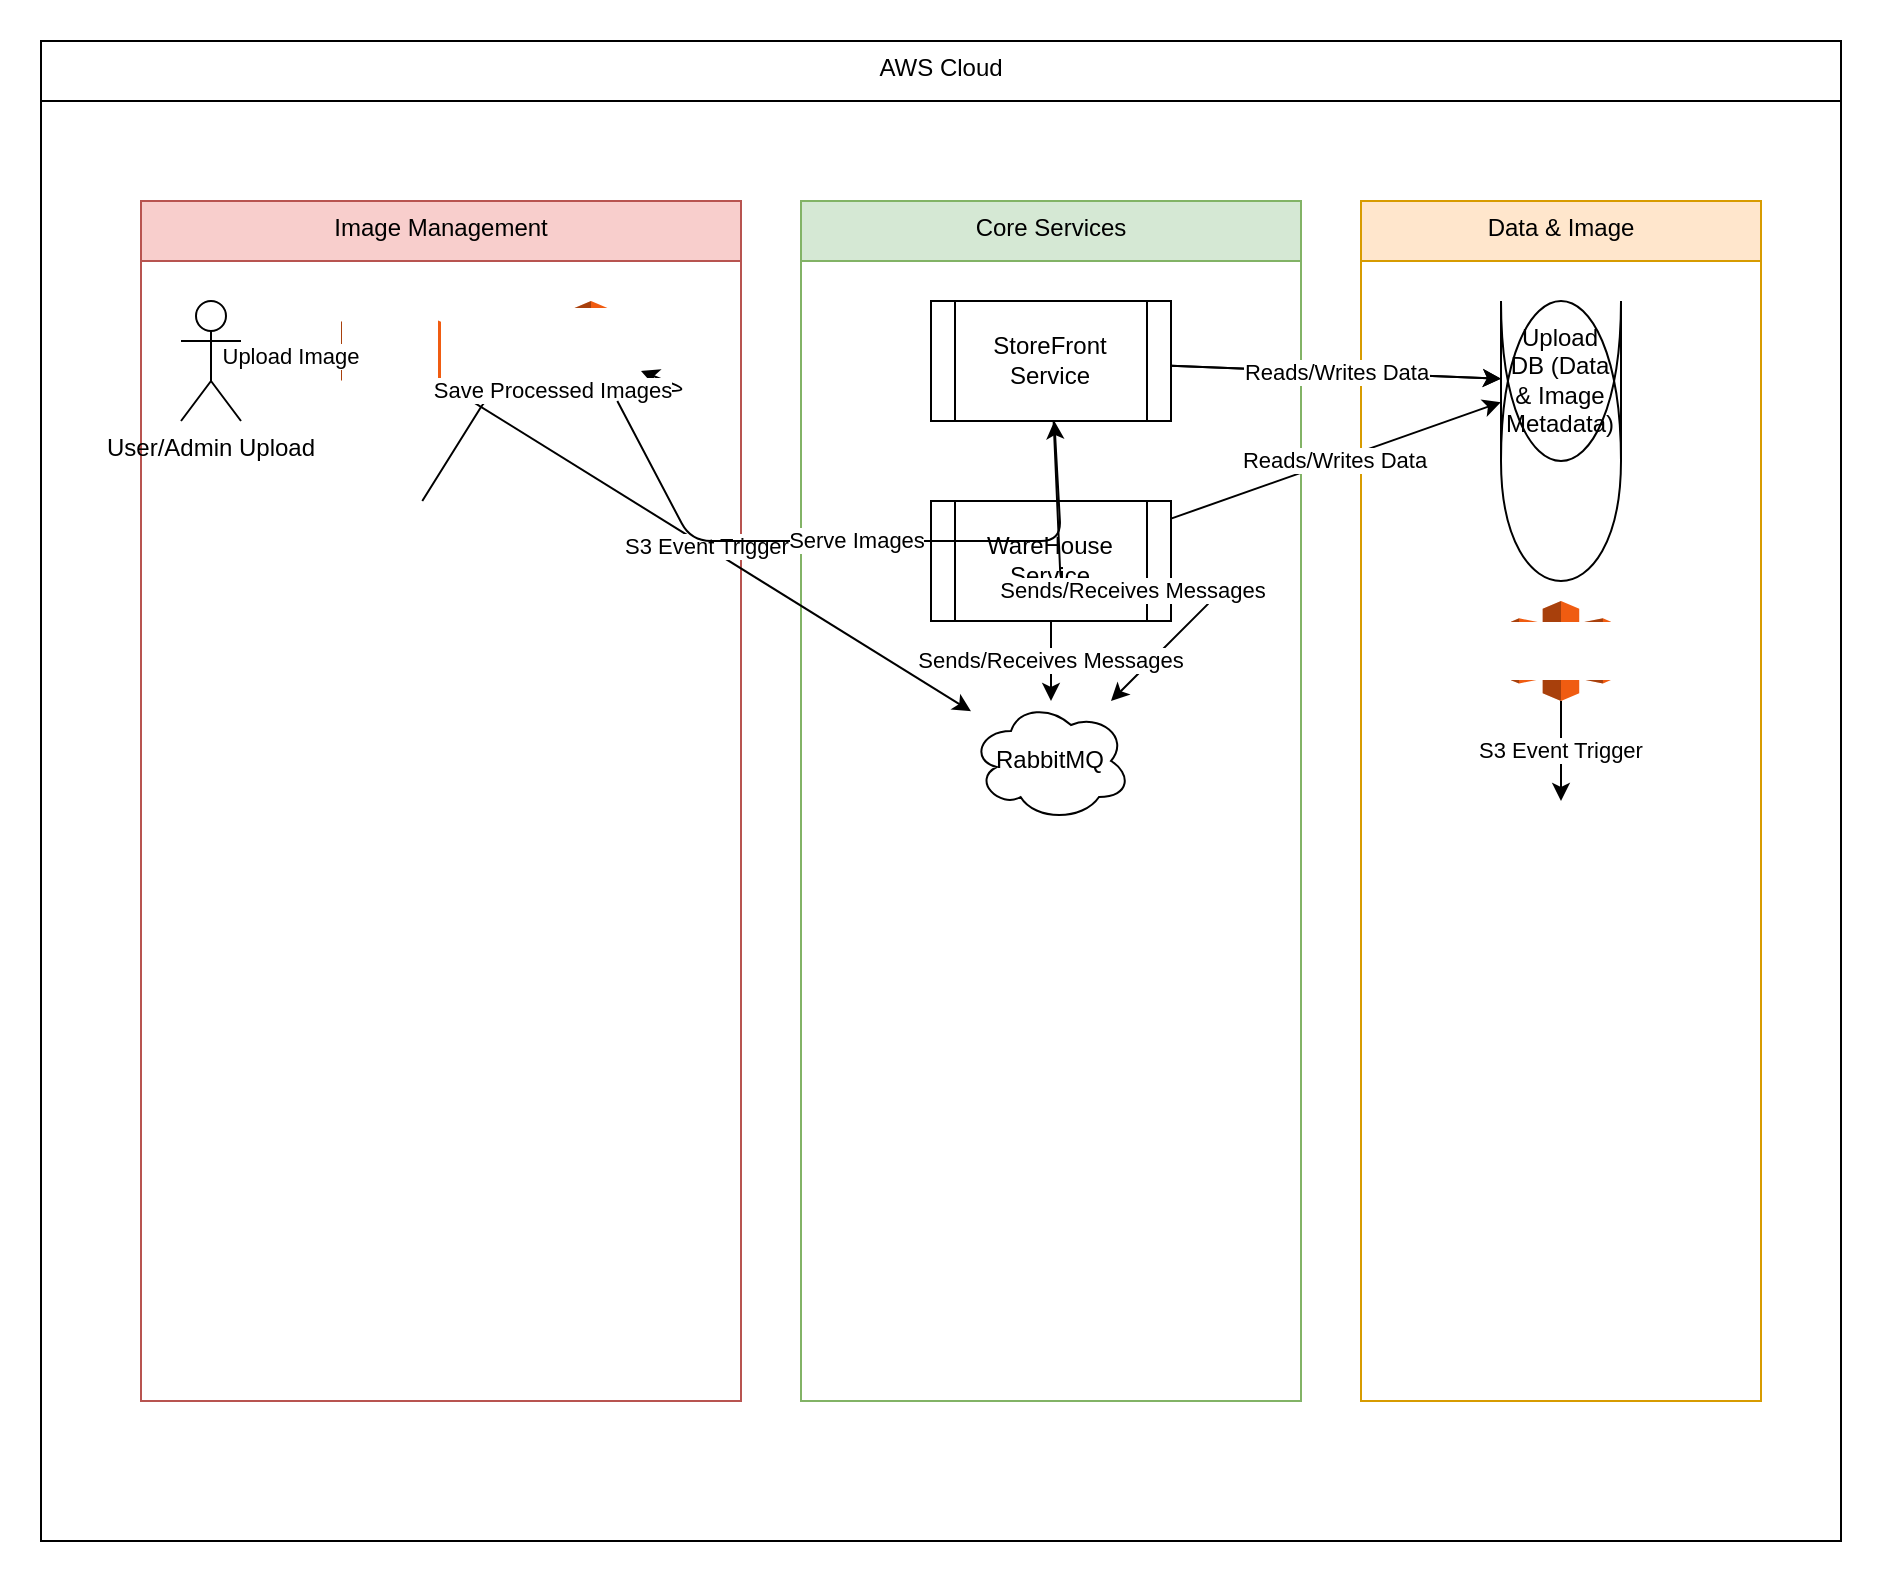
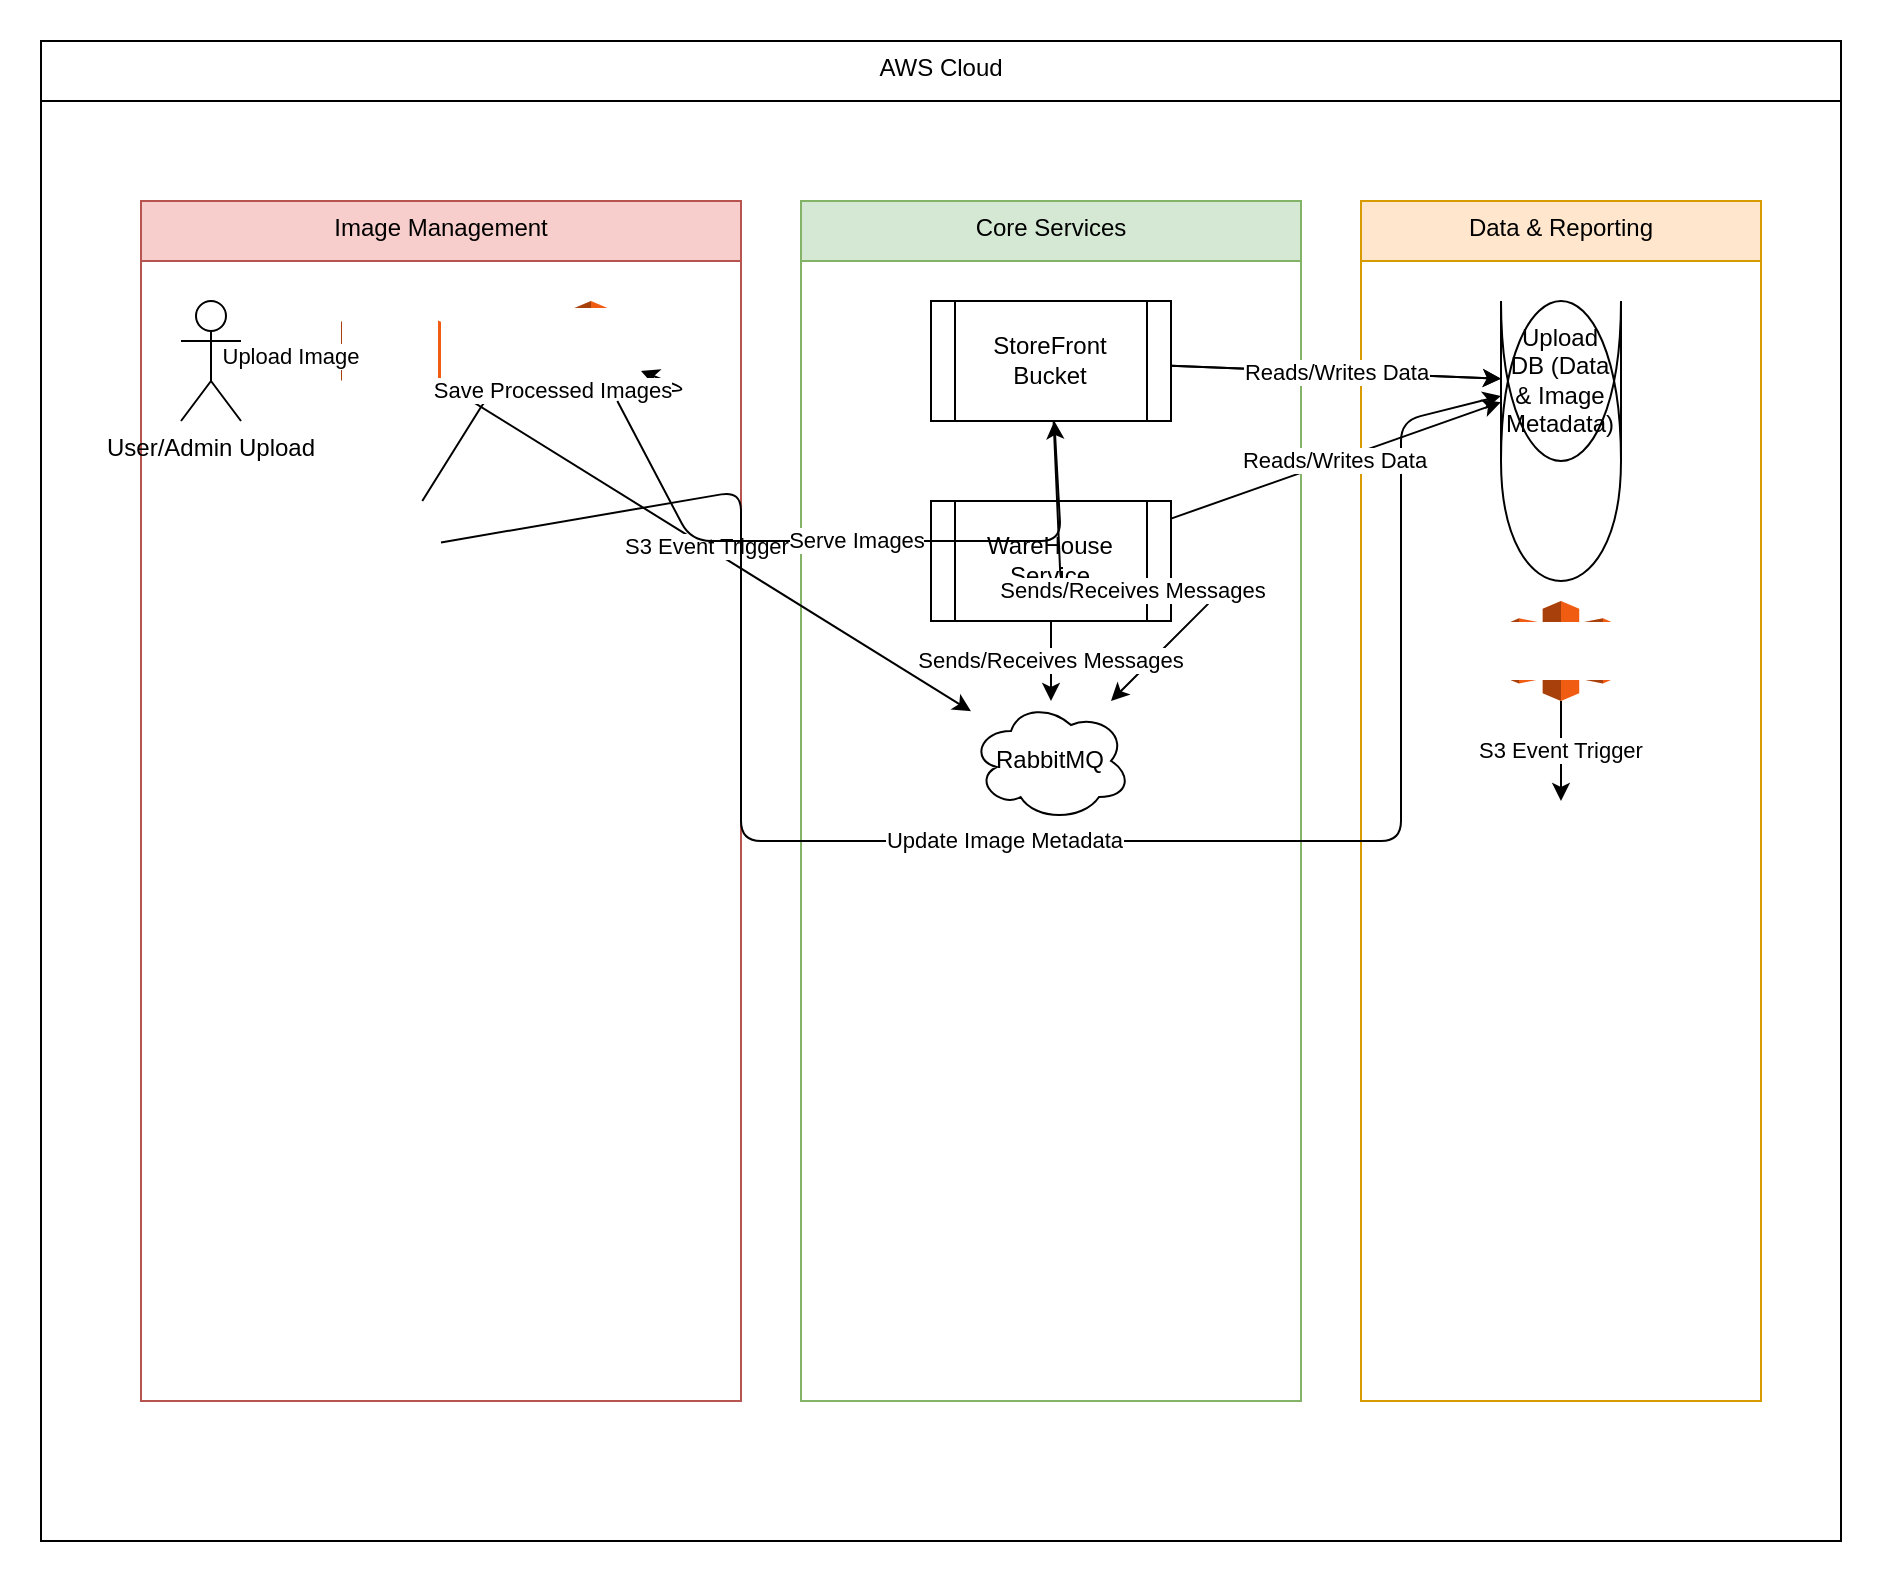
node "Data & Image": label "Data & Image" -> "Data & Reporting"
node "StoreFront Service": label "StoreFront Service" -> "StoreFront Bucket"
edge "AWS Lambda (Image Processor)" -> "Upload DB (Data & Image Metadata)": added, label "Update Image Metadata"
